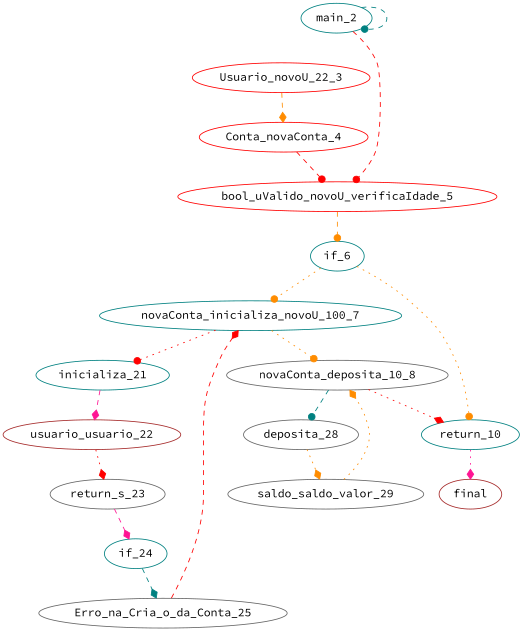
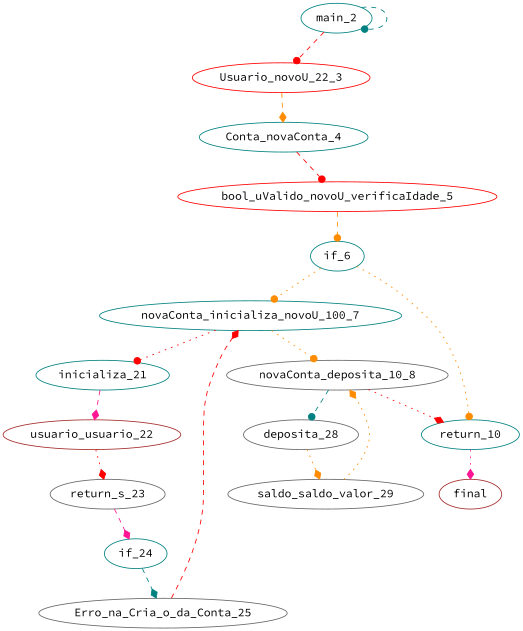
edge "main_2" -> "bool_uValido_novoU_verificaIdade_5": now "main_2" -> "Usuario_novoU_22_3"
node "Conta_novaConta_4": color red -> teal
